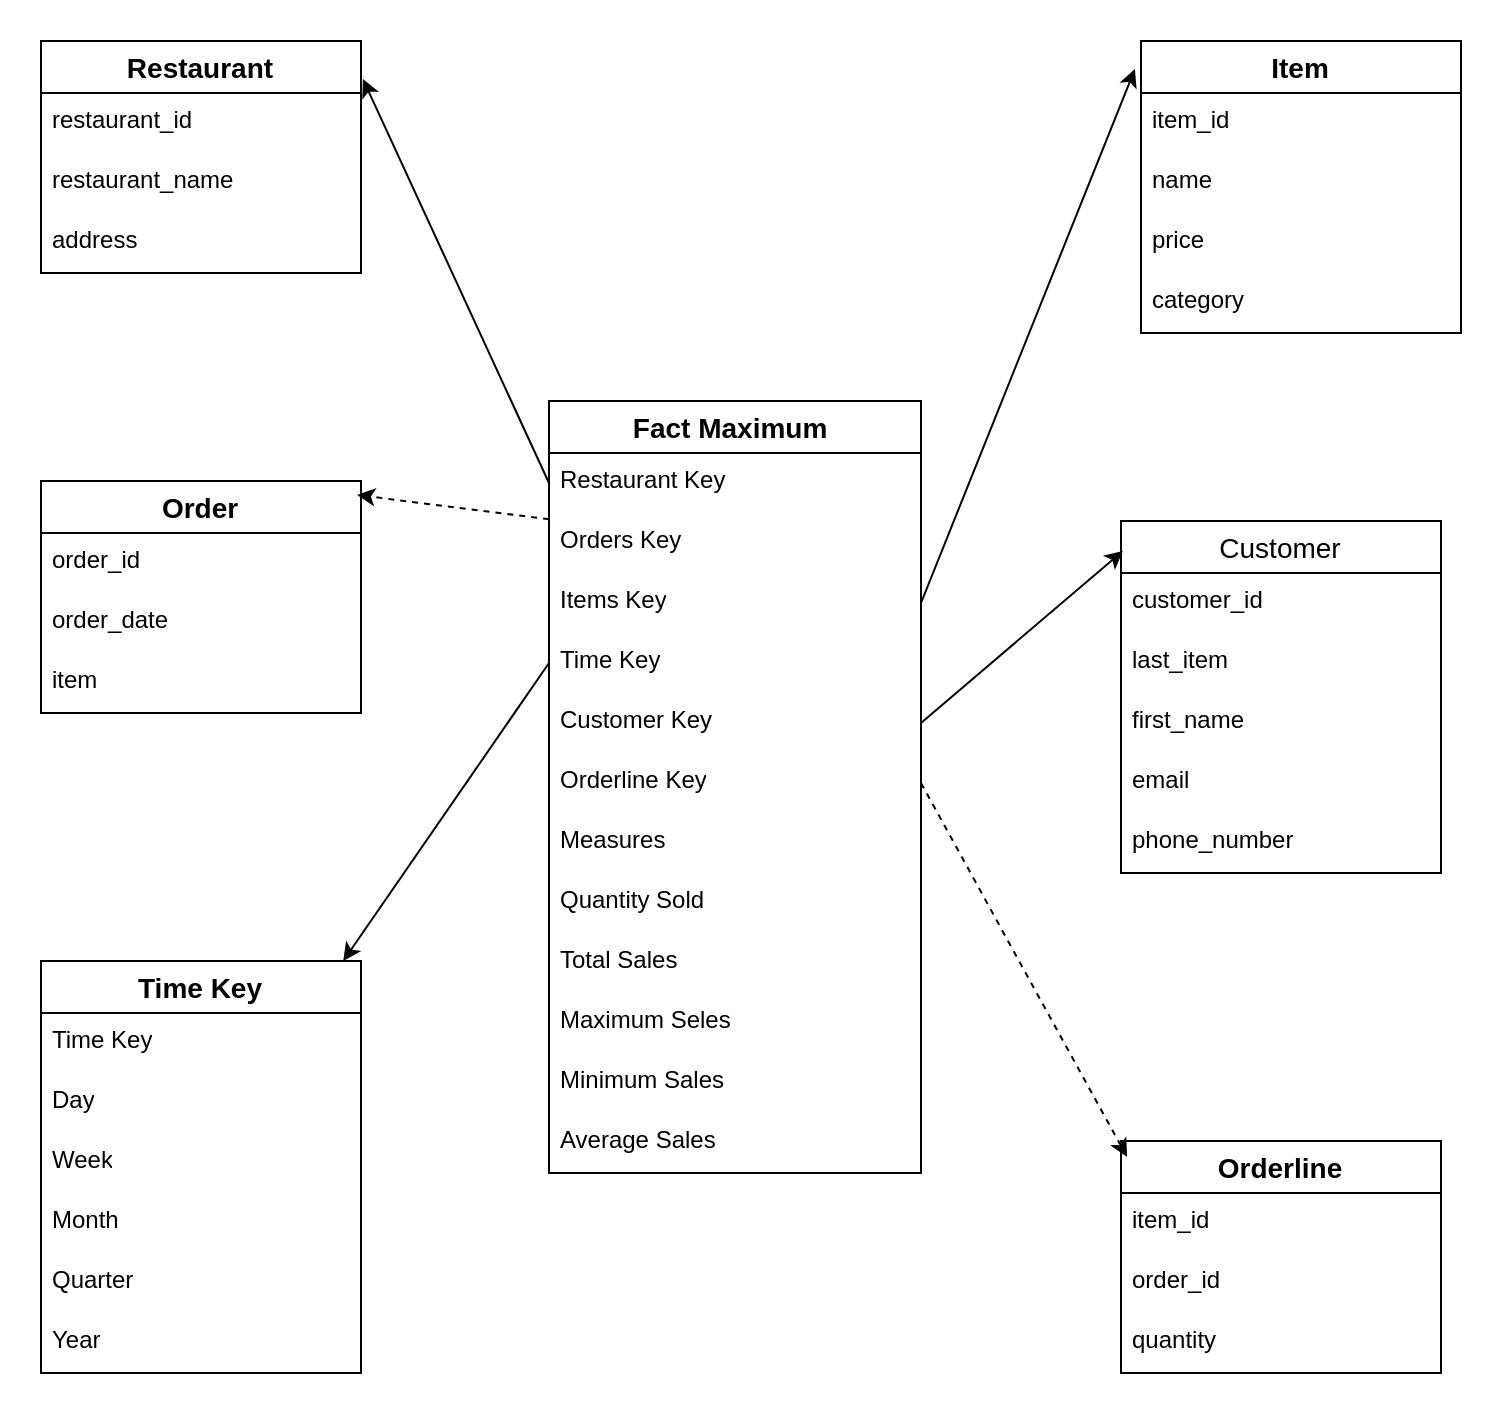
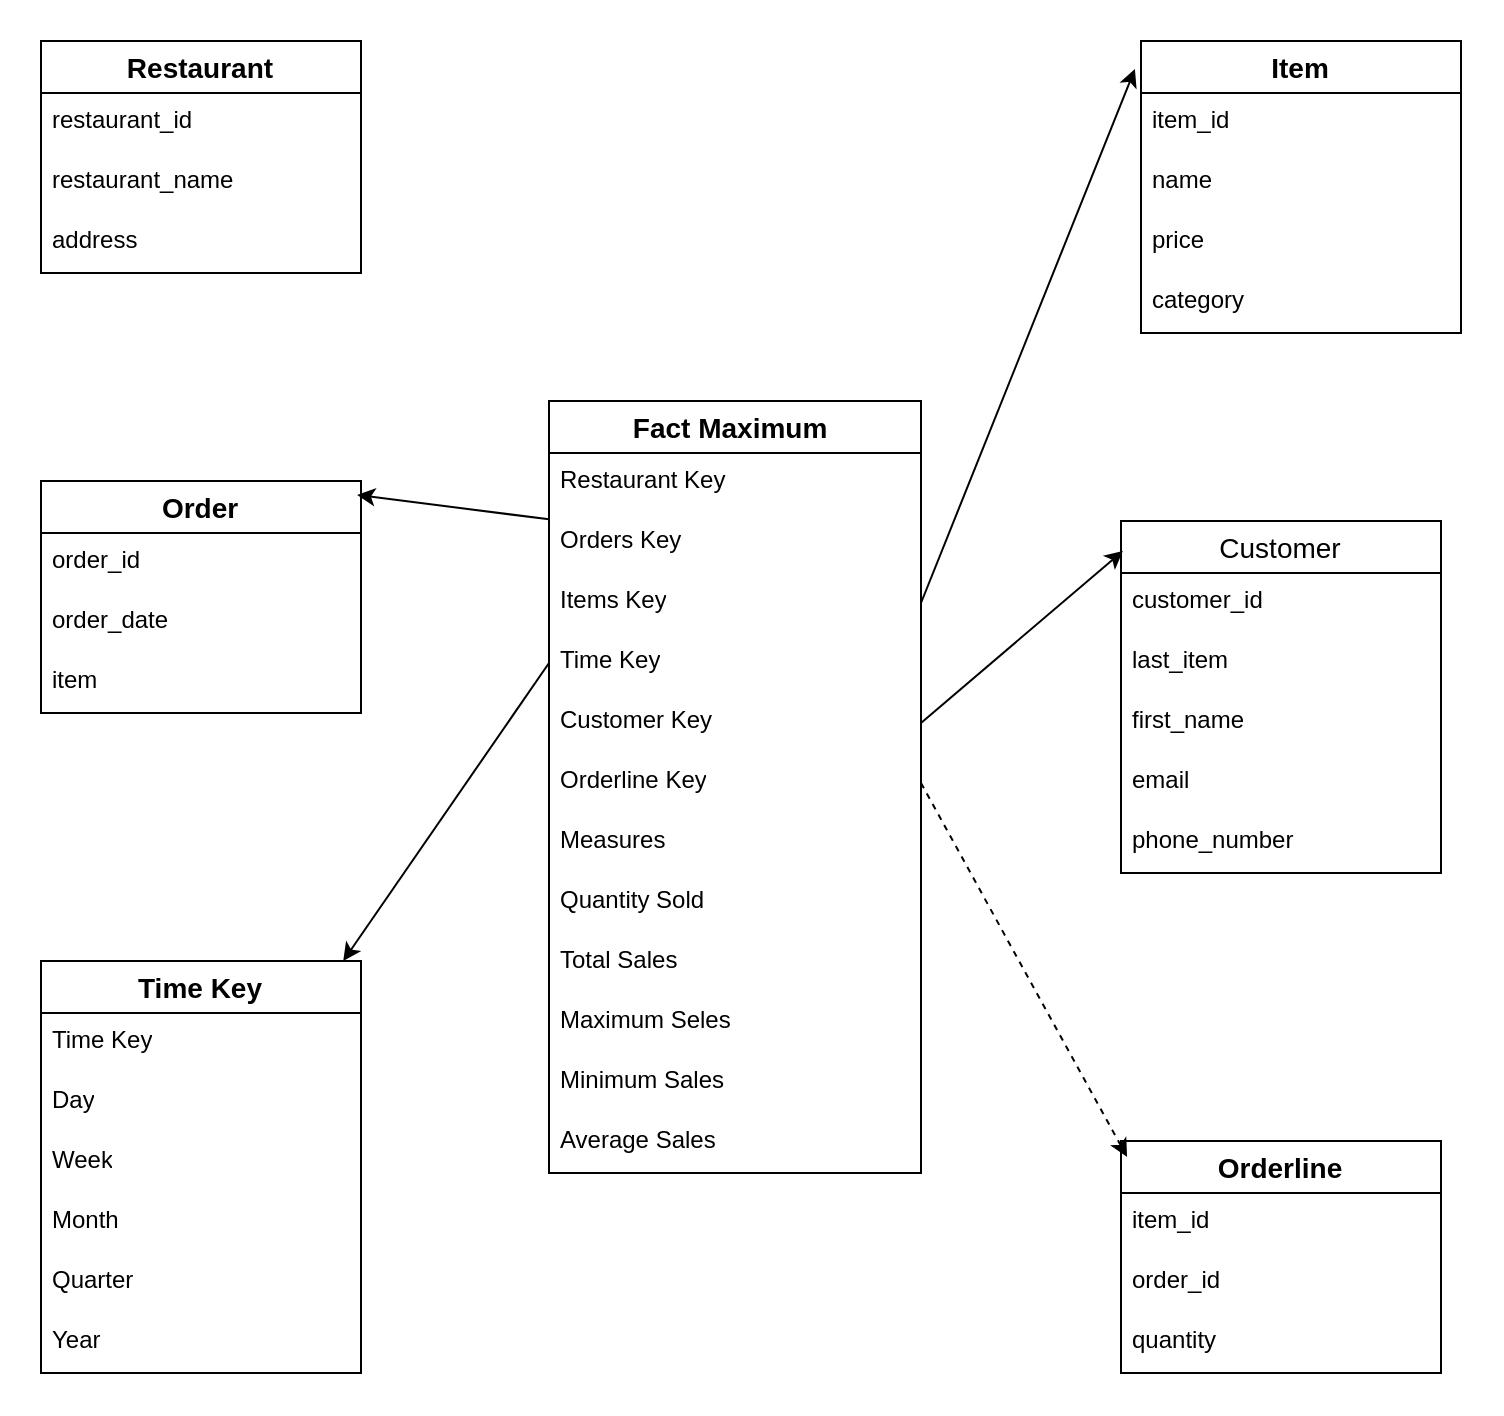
edge "Restaurant Key" -> "Restaurant": removed
edge "Orders Key" -> "Order": style dashed -> solid
